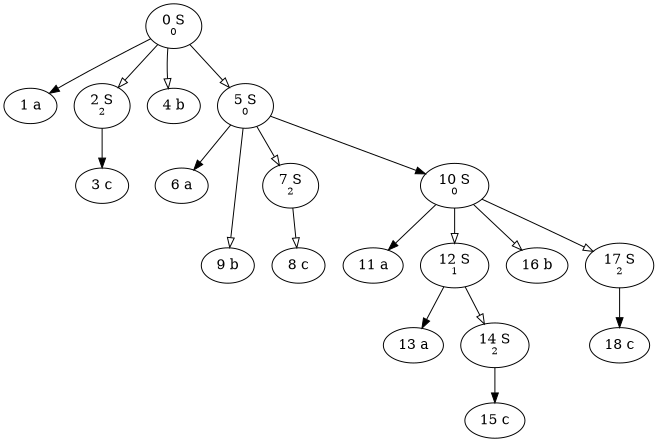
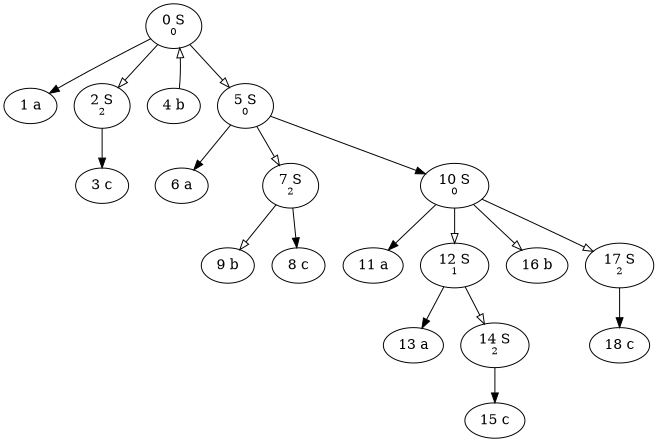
edge "0 S" -> "4 b": reversed
edge "5 S" -> "9 b": now "7 S" -> "9 b"
edge "7 S" -> "8 c": arrowhead empty -> normal
